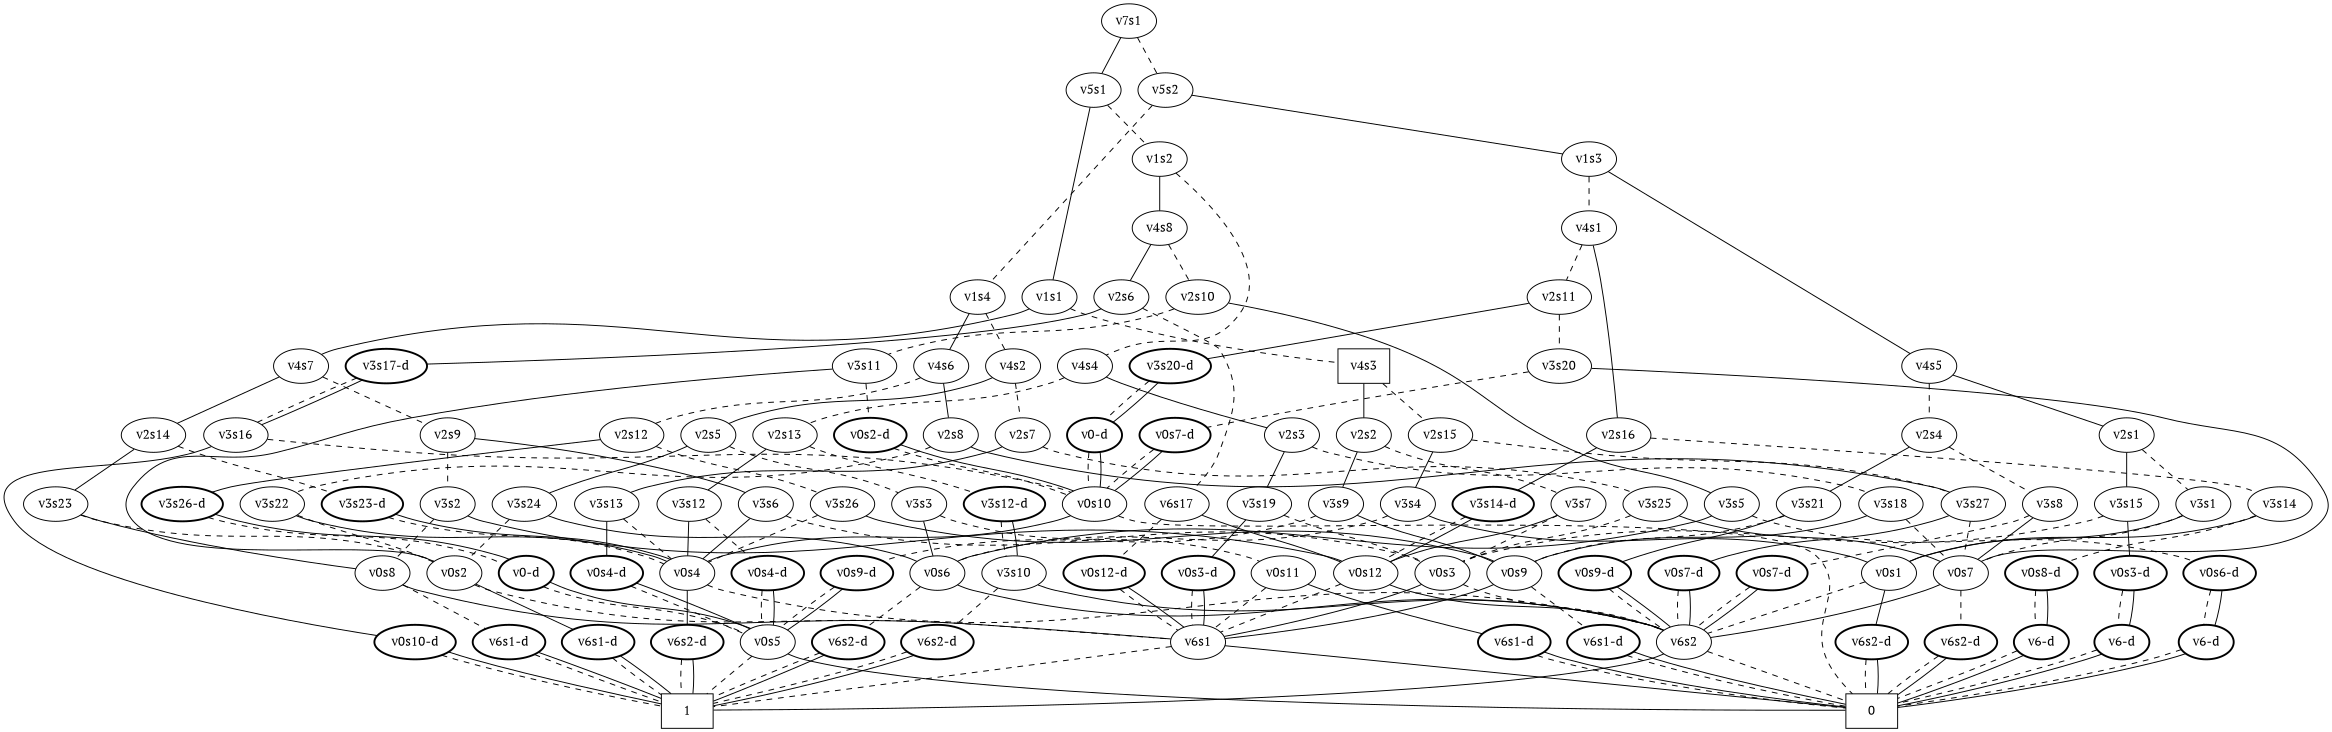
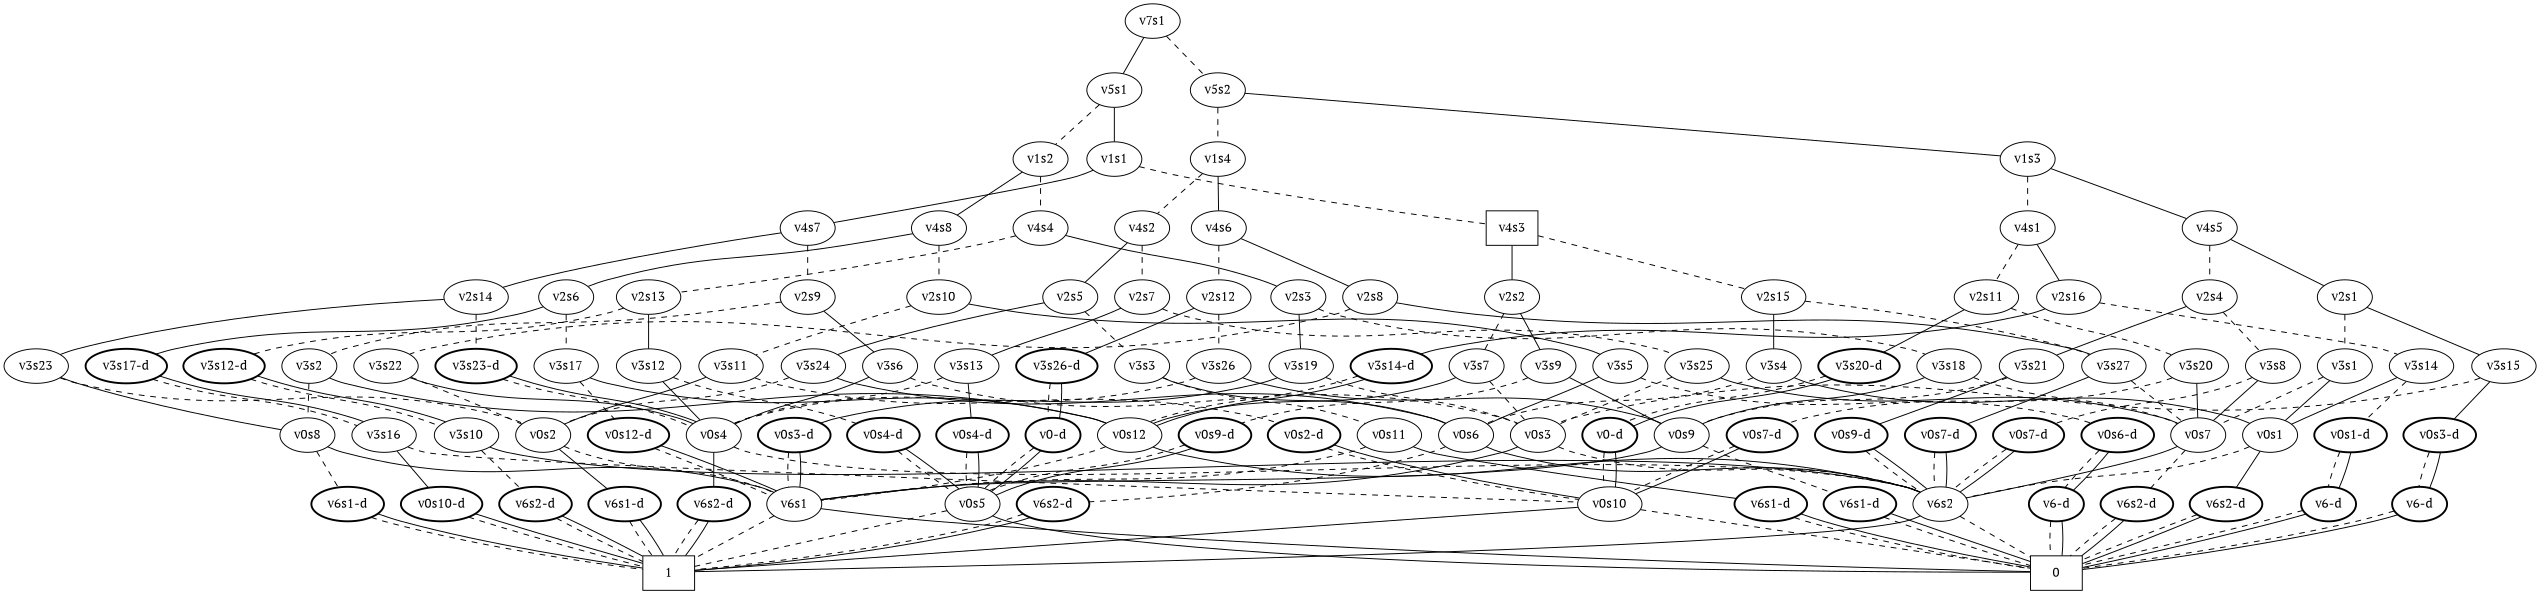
node "v6s17": label "v6s17" -> "v3s17"
edge "v0s10" -- "v0s4": now "v0s10" -- "1"
node "v0s8-d": label "v0s8-d" -> "v0s1-d"
